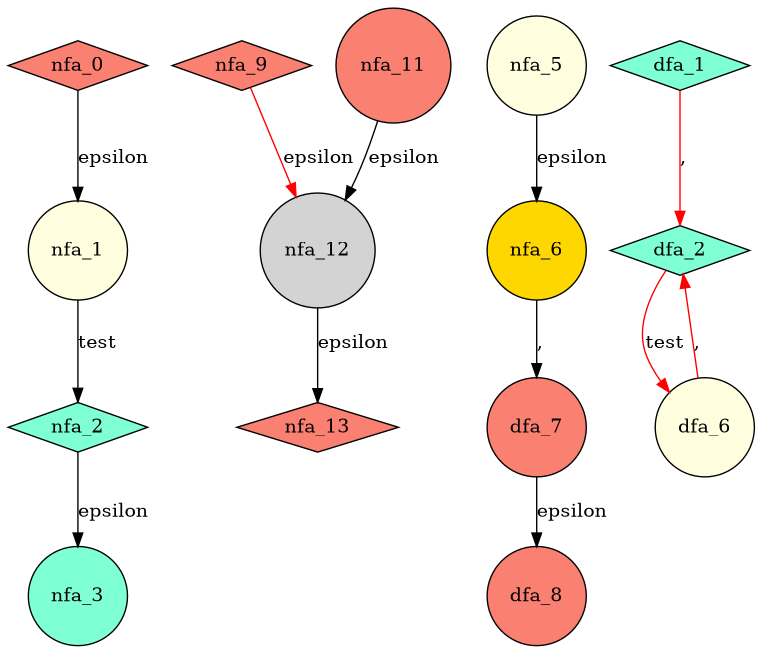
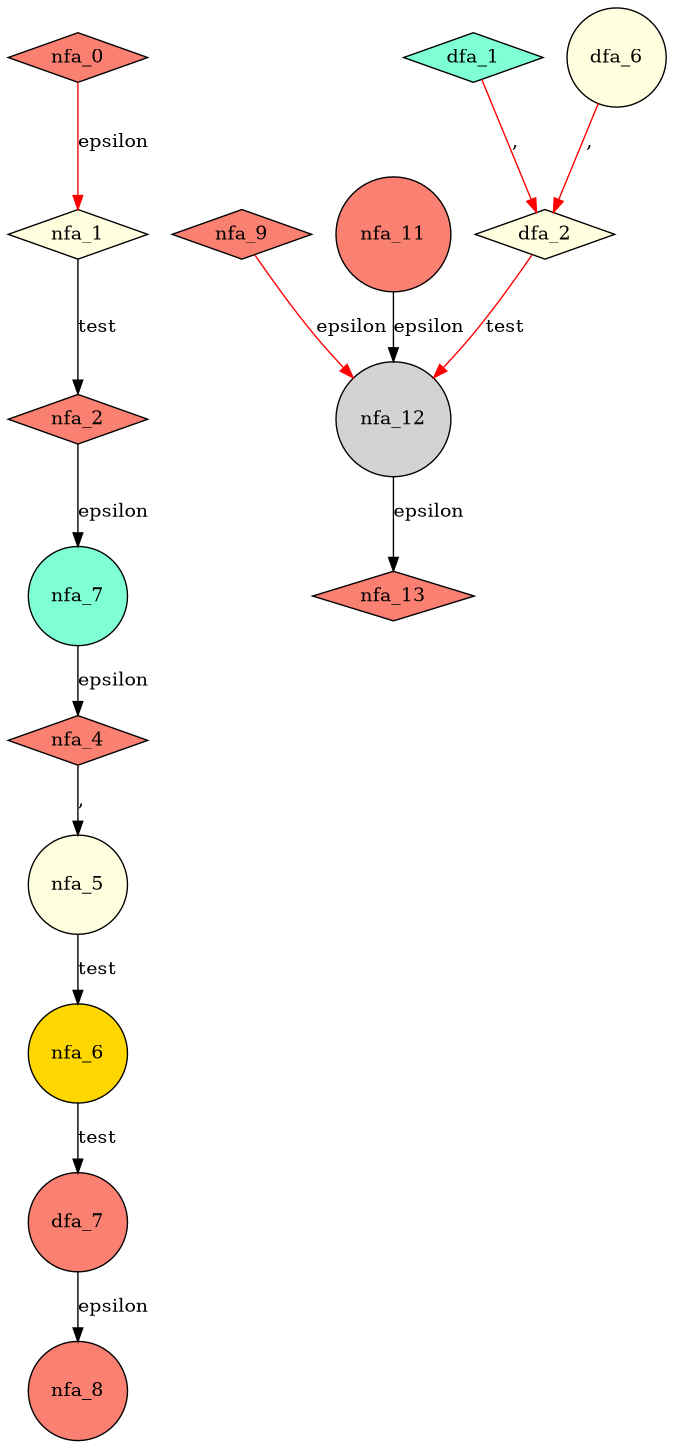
edge "nfa_0" -> "nfa_1": color black -> red
edge "nfa_5" -> "nfa_6": label "epsilon" -> "test"
node "nfa_1": shape circle -> diamond
node "dfa_2": fillcolor aquamarine -> lightyellow
edge "dfa_2" -> "dfa_6": now "dfa_2" -> "nfa_12"
edge "nfa_6" -> "dfa_7": label "," -> "test"
node "nfa_2": fillcolor aquamarine -> salmon
node "nfa_3": label "nfa_3" -> "nfa_7"
node "dfa_8": label "dfa_8" -> "nfa_8"
node "nfa_4": added
